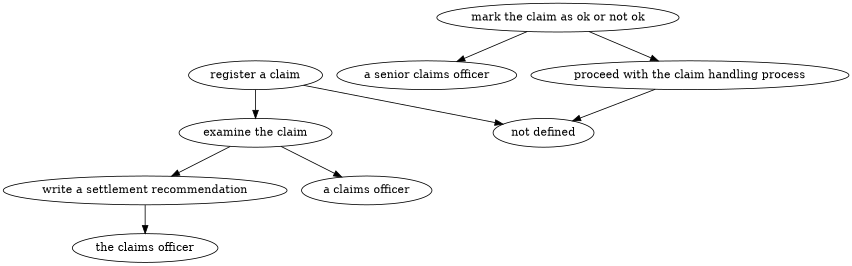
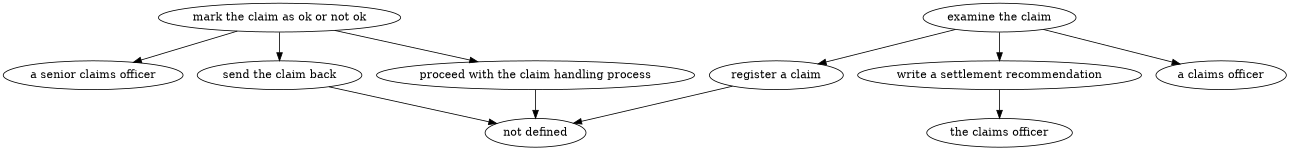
node "send the claim back": added
edge "register a claim" -> "examine the claim": reversed
